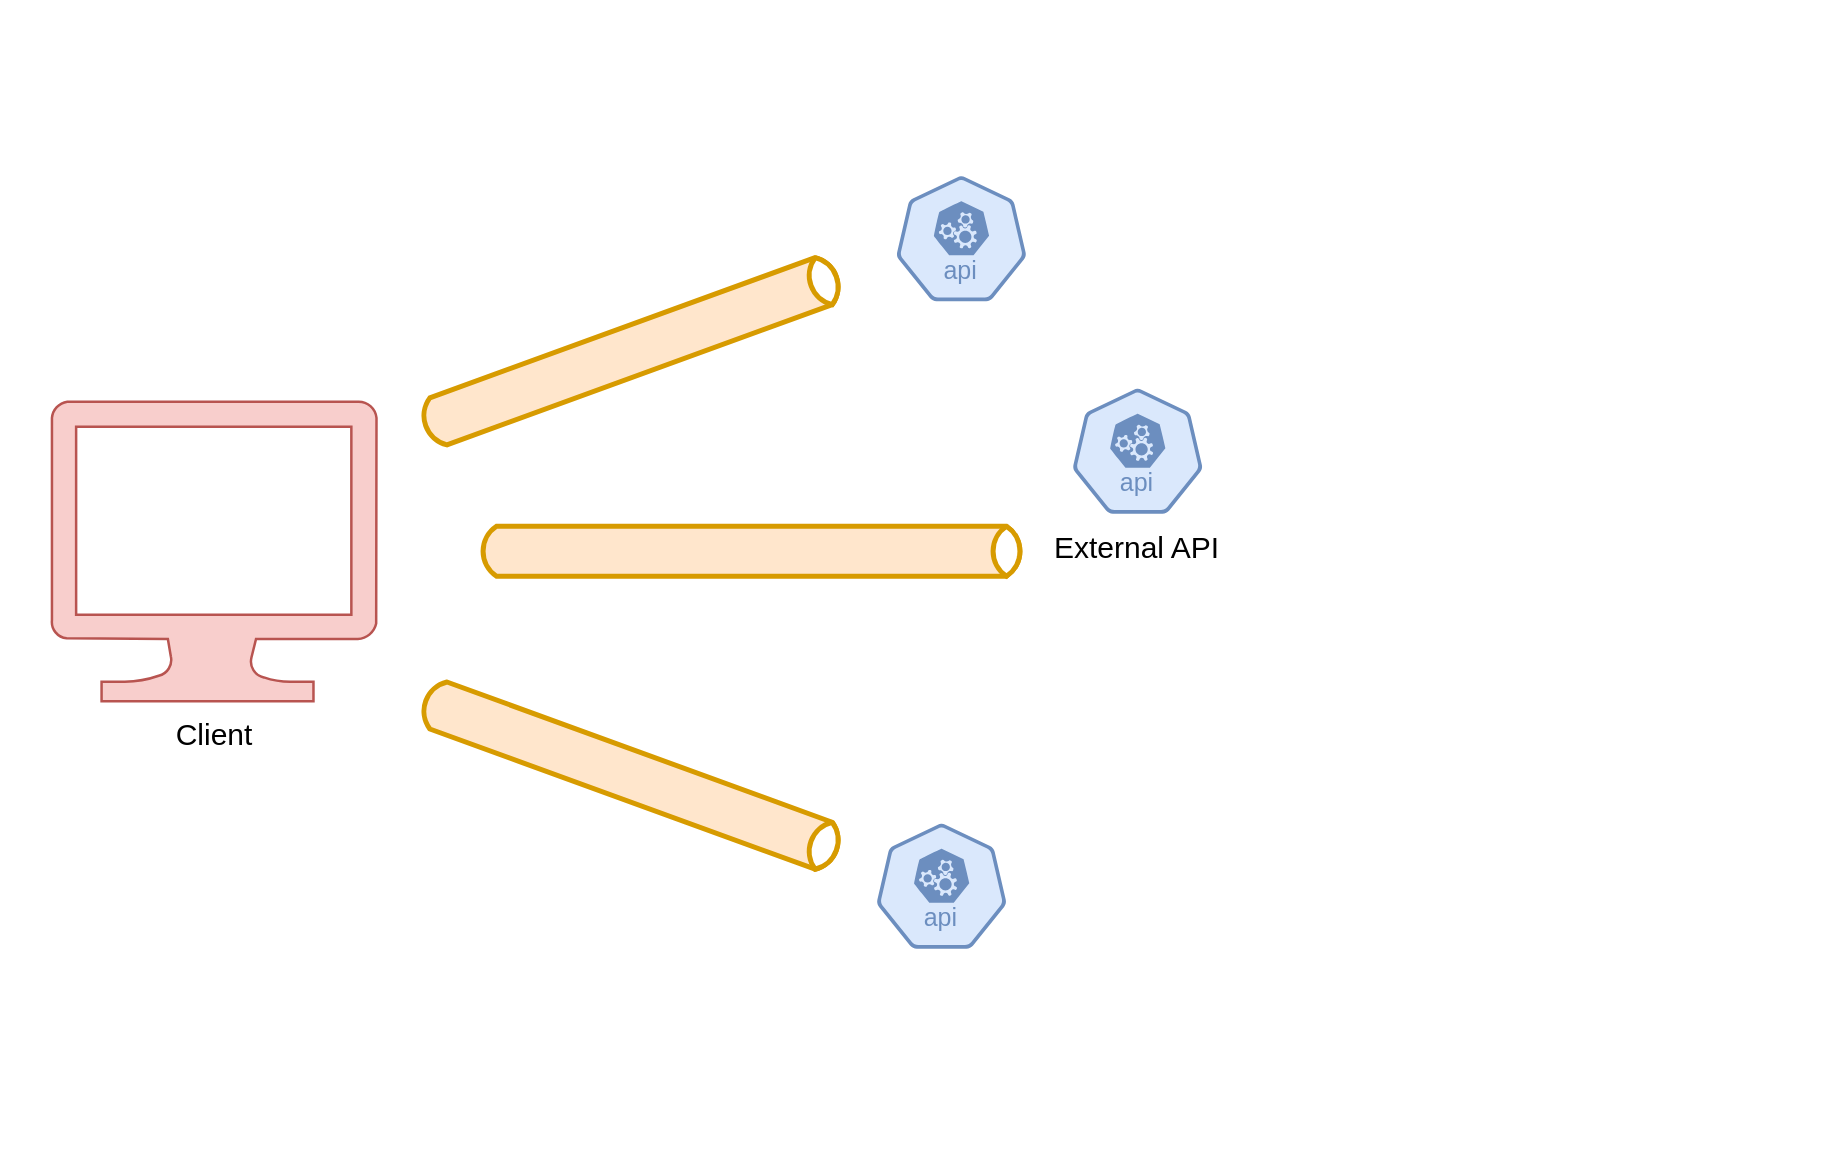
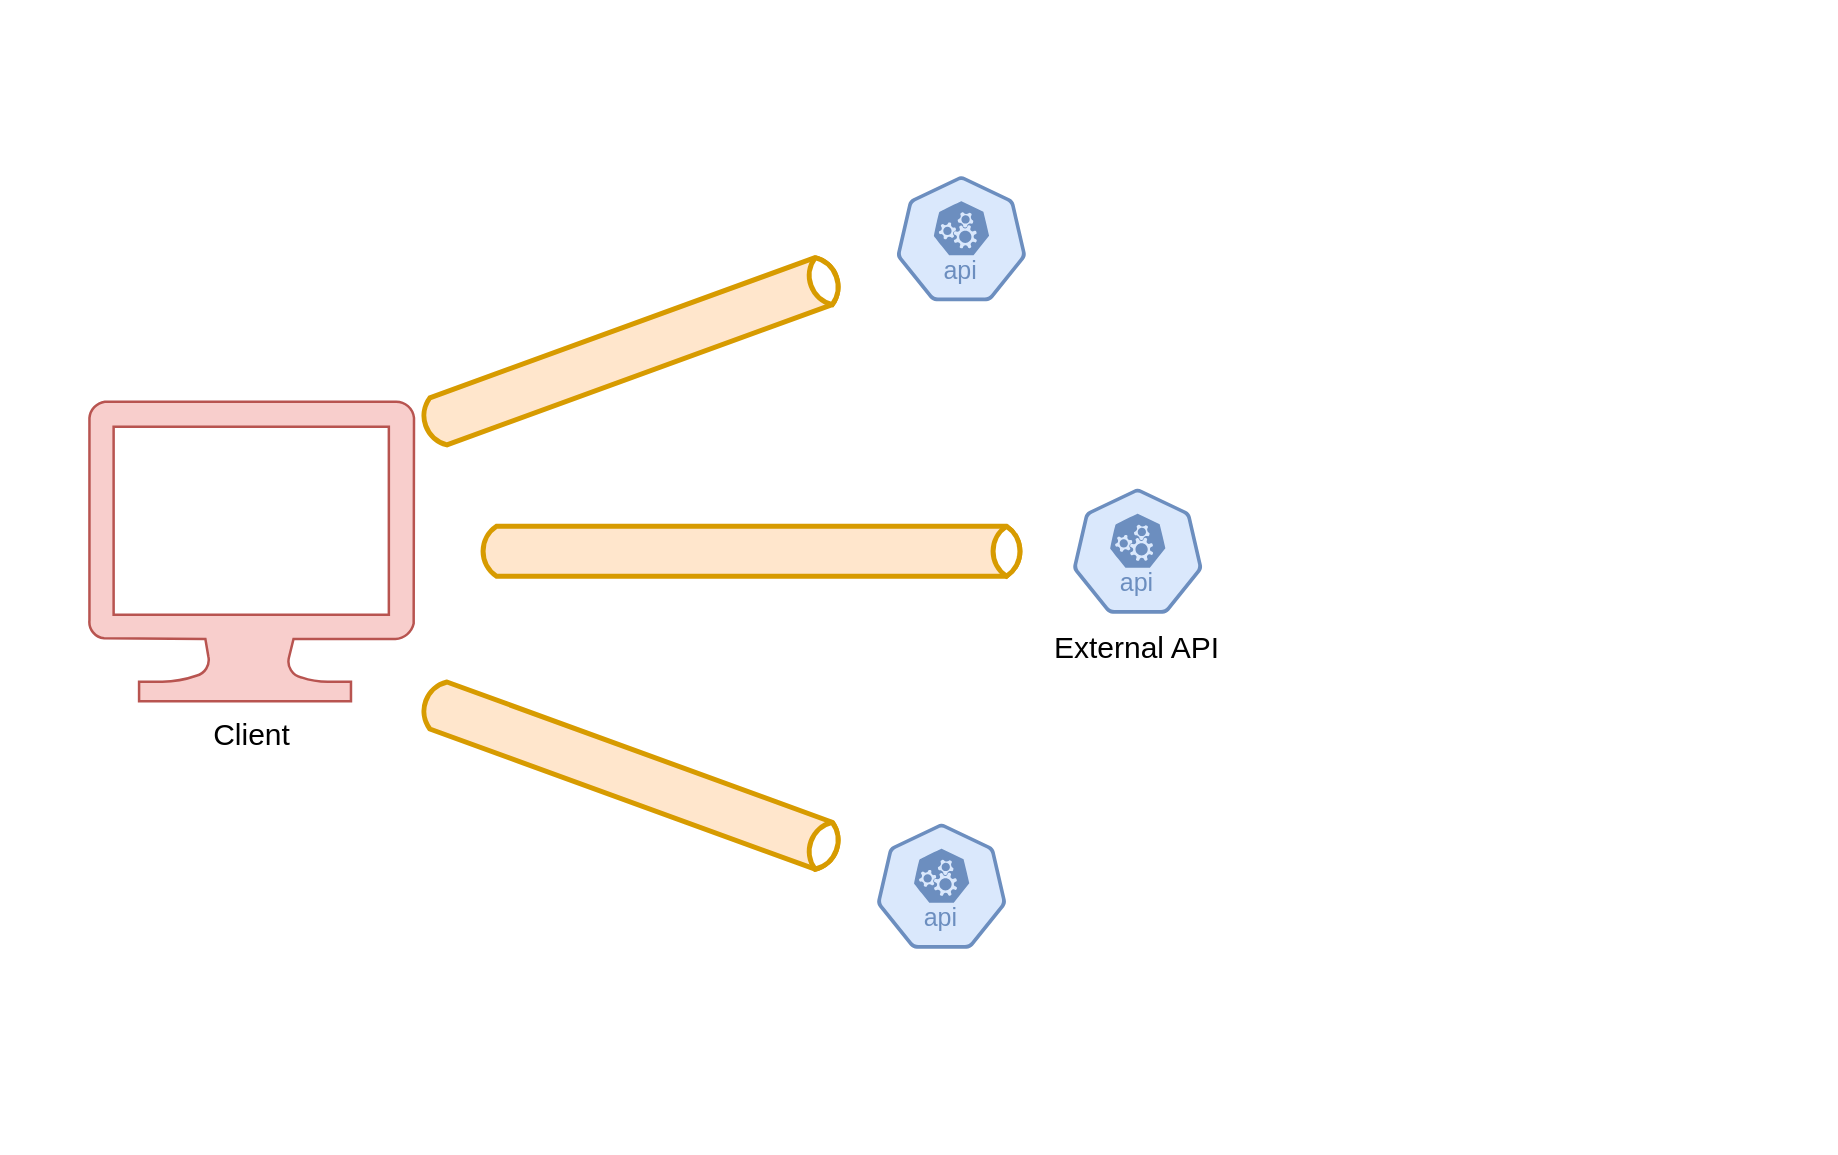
node "External API": moved (1137, 451) -> (1137, 551)
node "Client": moved (214, 551) -> (251, 551)
